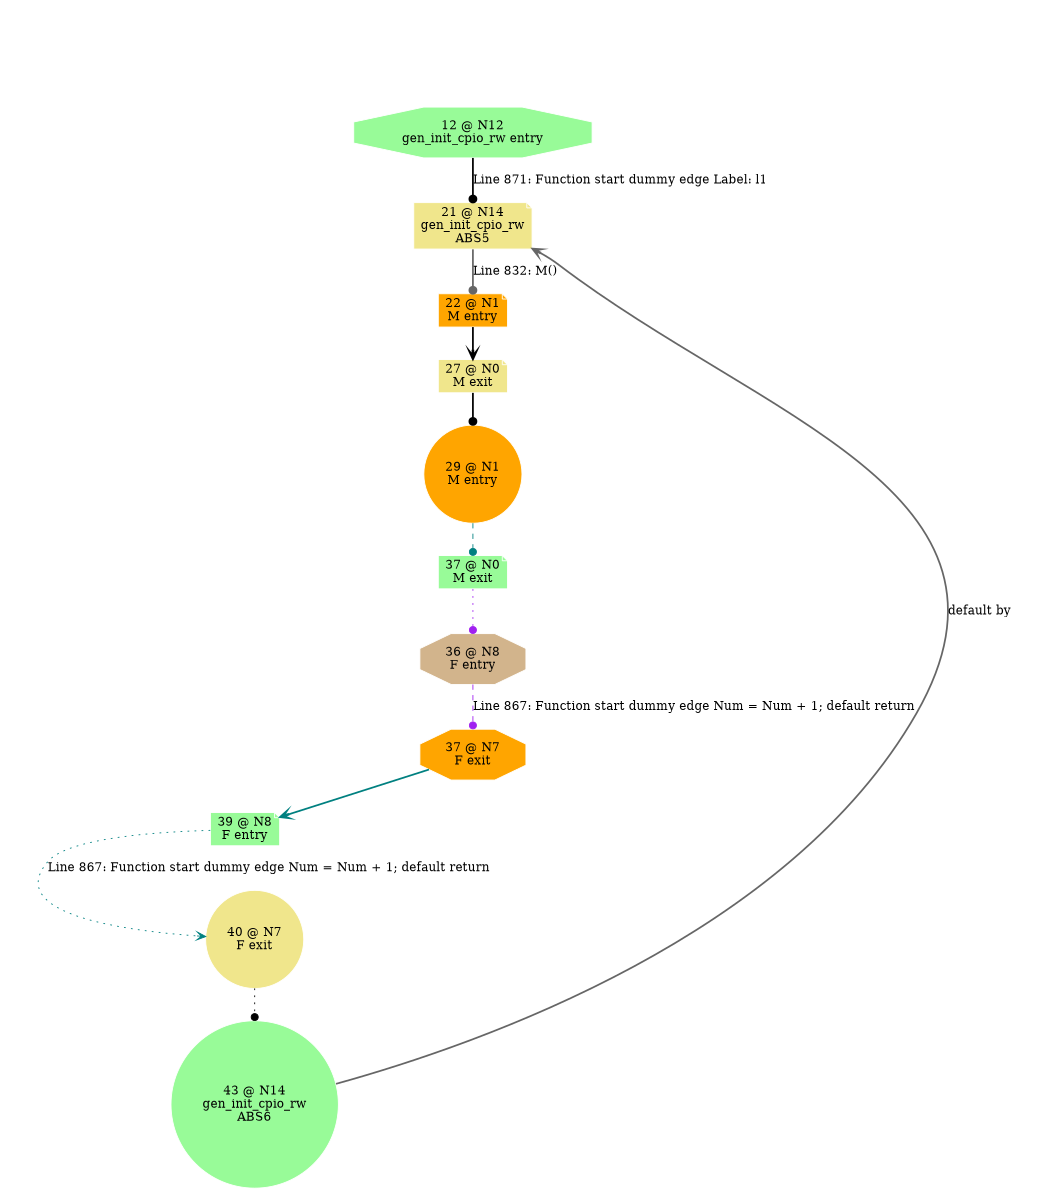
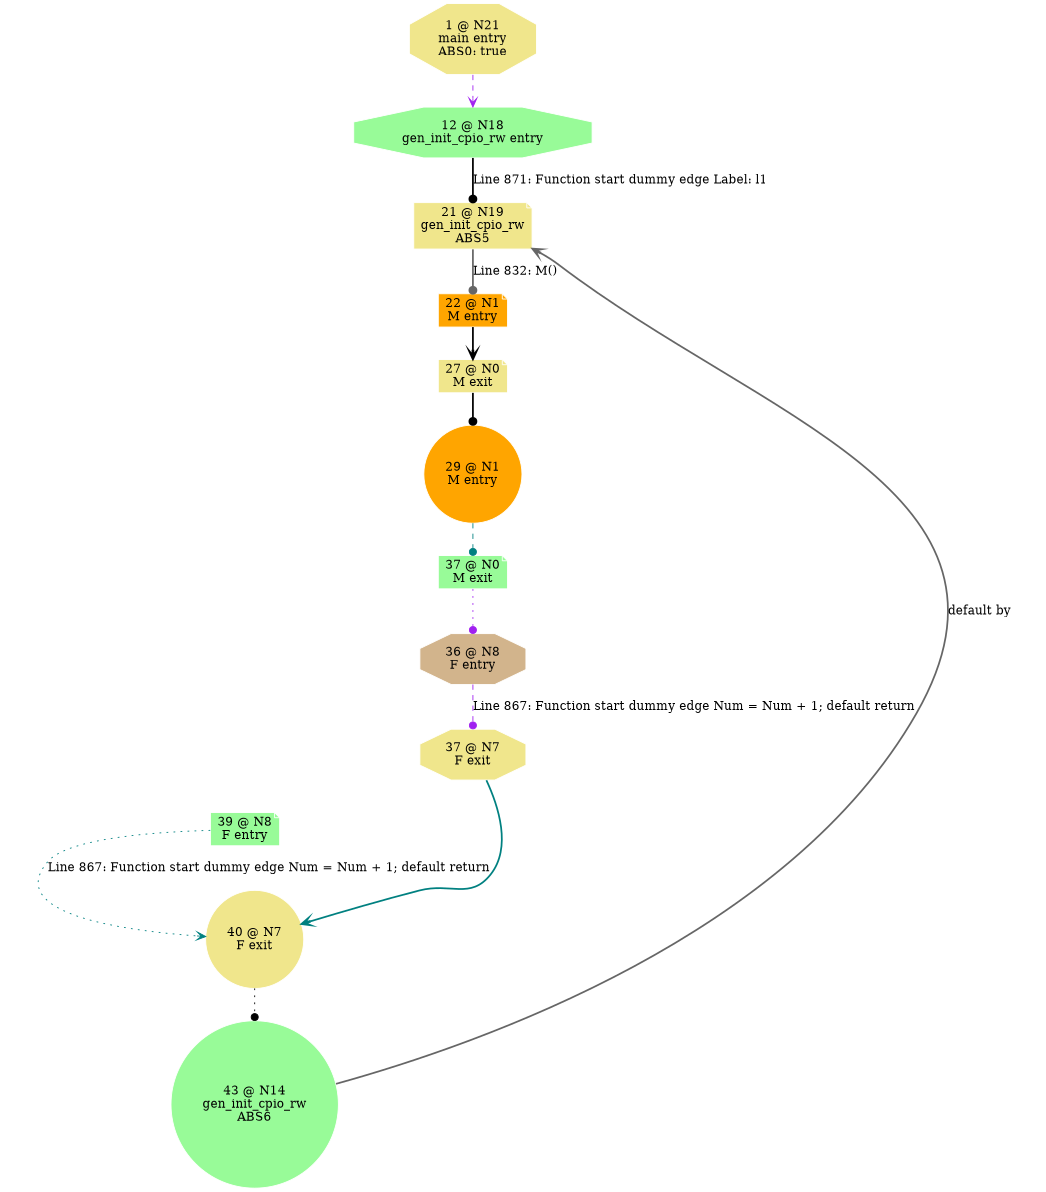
node "1 @ N21 main entry ABS0: true": added
node "12 @ N12 gen_init_cpio_rw entry": label "12 @ N12 gen_init_cpio_rw entry" -> "12 @ N18 gen_init_cpio_rw entry"
node "21 @ N14 gen_init_cpio_rw ABS5": label "21 @ N14 gen_init_cpio_rw ABS5" -> "21 @ N19 gen_init_cpio_rw ABS5"
node "37 @ N7 F exit": fillcolor orange -> khaki
edge "37 @ N7 F exit" -> "39 @ N8 F entry": now "37 @ N7 F exit" -> "40 @ N7 F exit"
